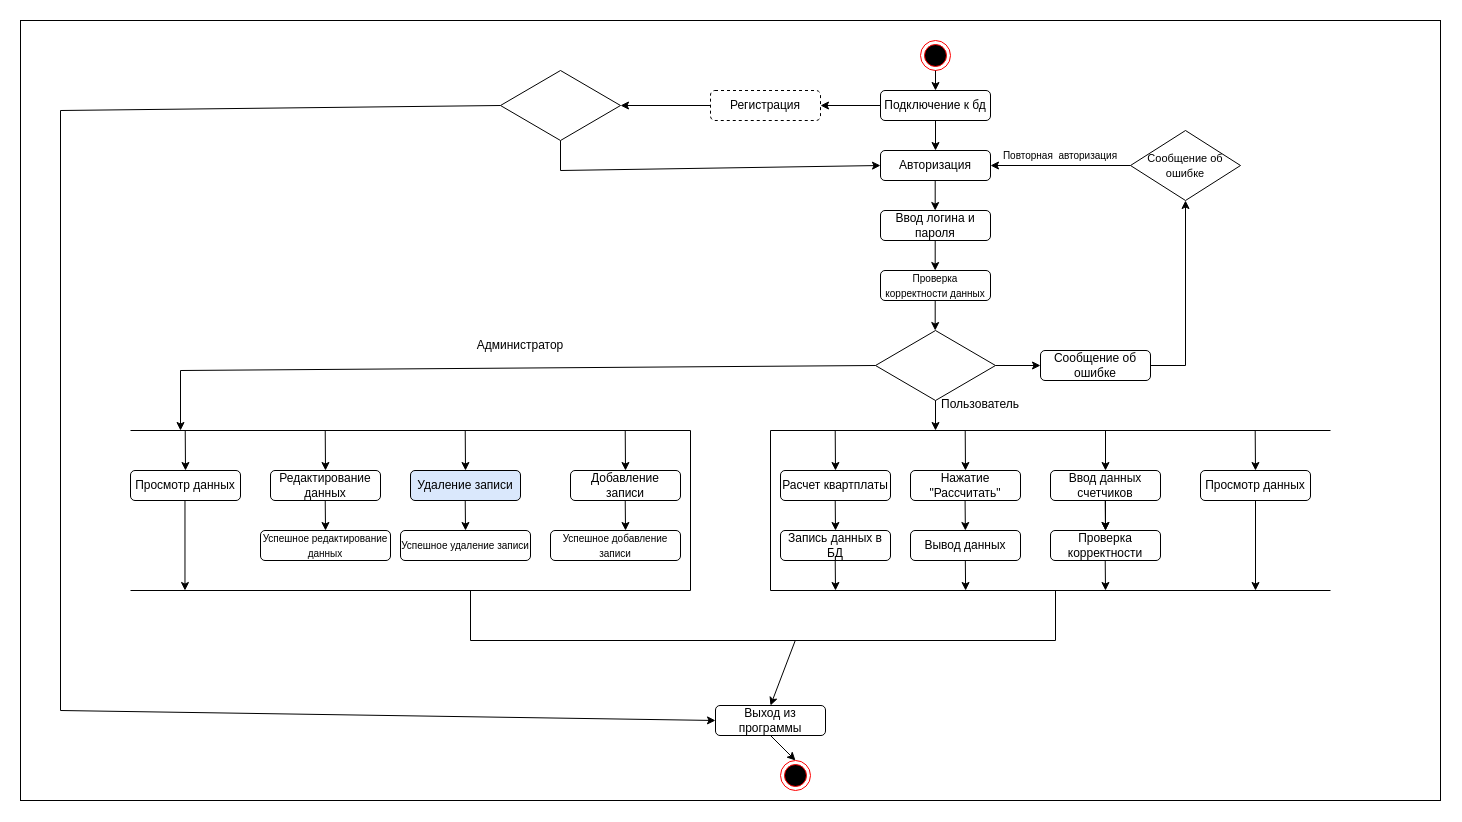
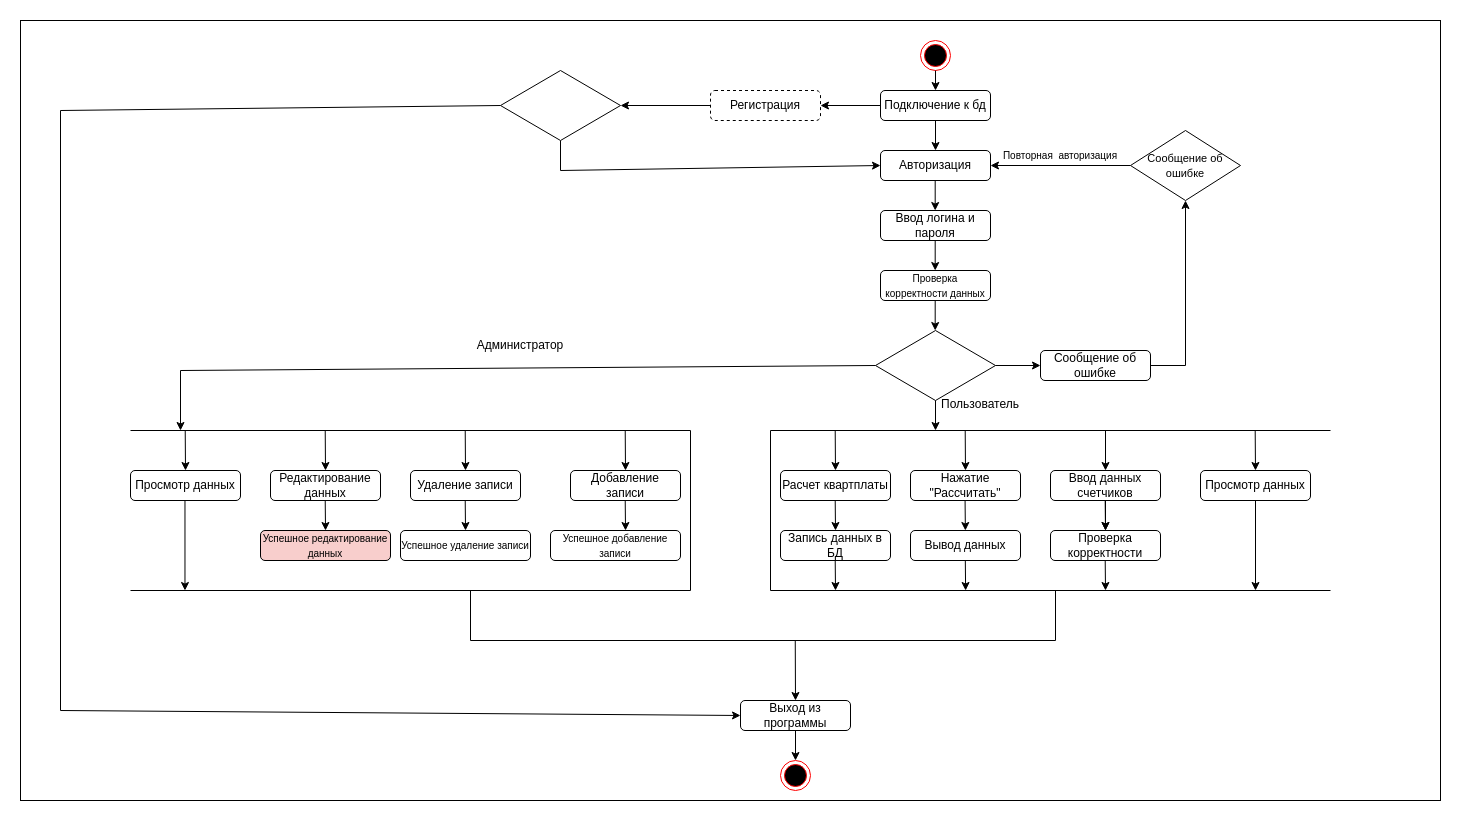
node "Удаление записи": fillcolor #dae8fc -> #ffffff
node "Успешное редактирование данных": fillcolor #ffffff -> #f8cecc
node "Выход из программы": moved (771, 721) -> (796, 716)
